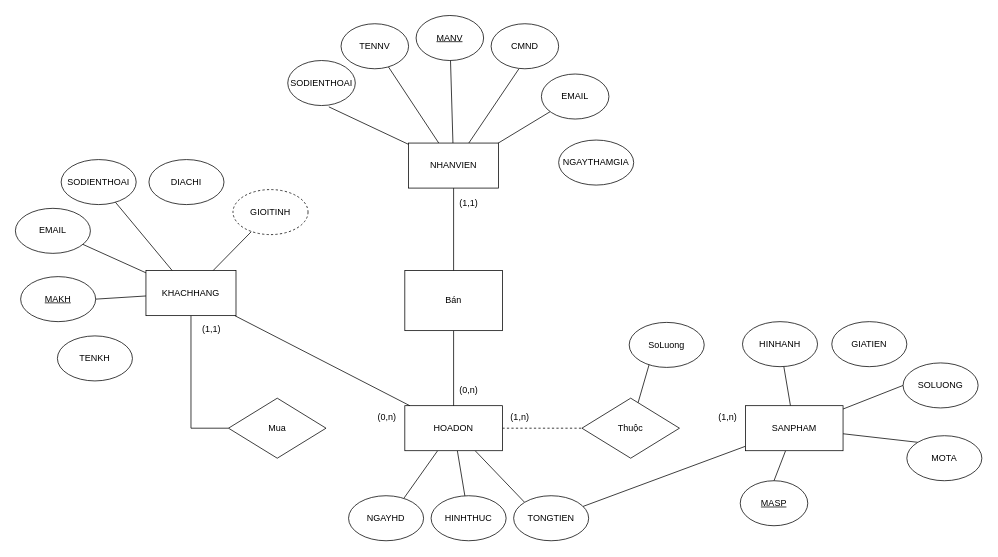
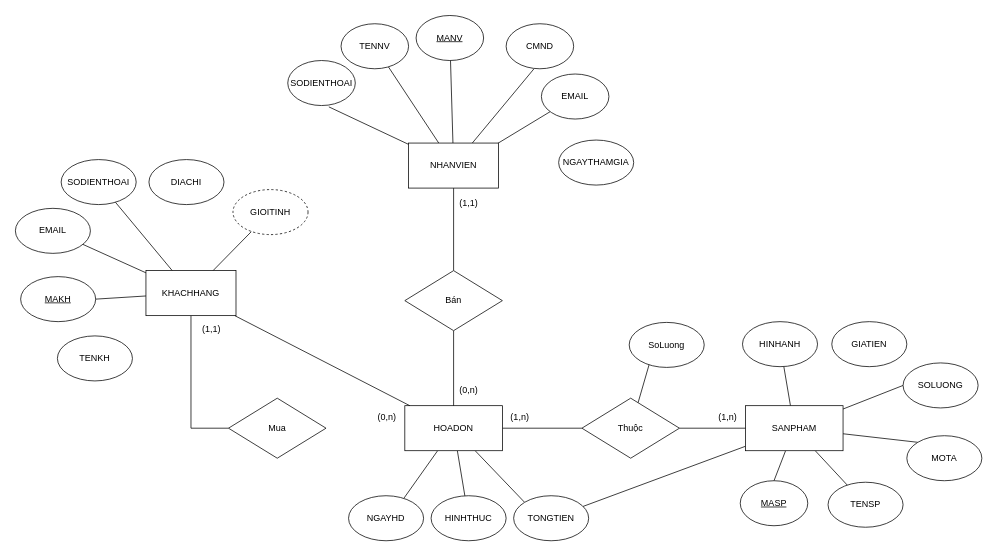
node "CMND": moved (525, 46) -> (540, 46)
node "Bán": shape rectangle -> diamond
edge "HOADON" -- "Thuộc": style dashed -> solid
edge "Thuộc" -- "SANPHAM": added
edge "SANPHAM" -- "TENSP": added
node "TENSP": added
